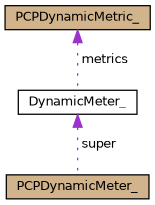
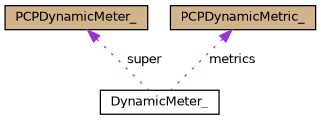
edge "PCPDynamicMeter_" -> "DynamicMeter_": reversed
